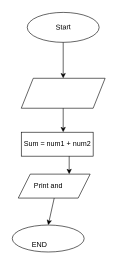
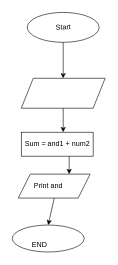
node "Sum = num1 + num2": label "Sum = num1 + num2" -> "Sum = and1 + num2"
